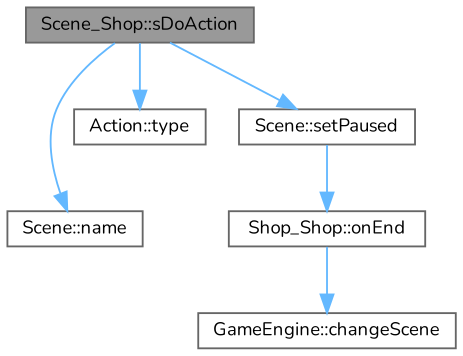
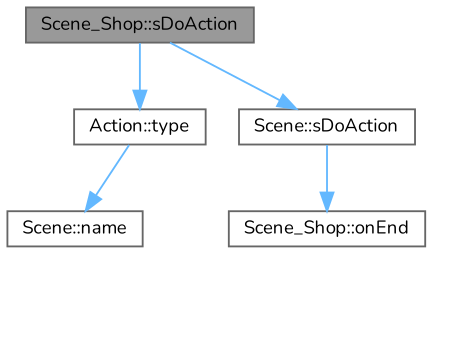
edge "Scene_Shop::sDoAction" -> "Scene::name": now "Action::type" -> "Scene::name"
node "Scene::setPaused": label "Scene::setPaused" -> "Scene::sDoAction"
node "Shop_Shop::onEnd": label "Shop_Shop::onEnd" -> "Scene_Shop::onEnd"
node "GameEngine::changeScene": removed
